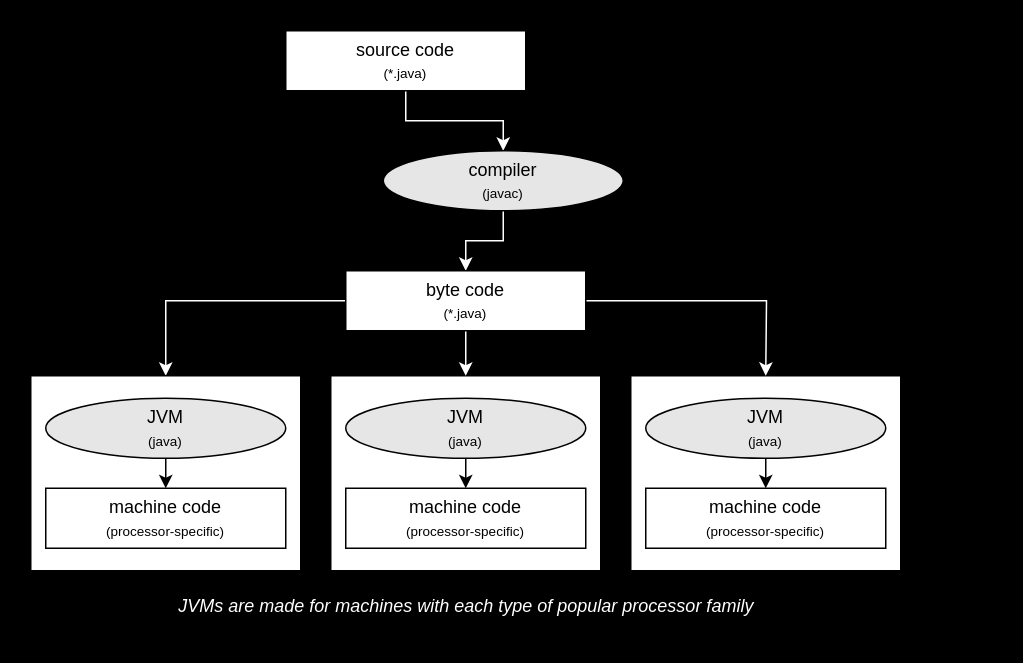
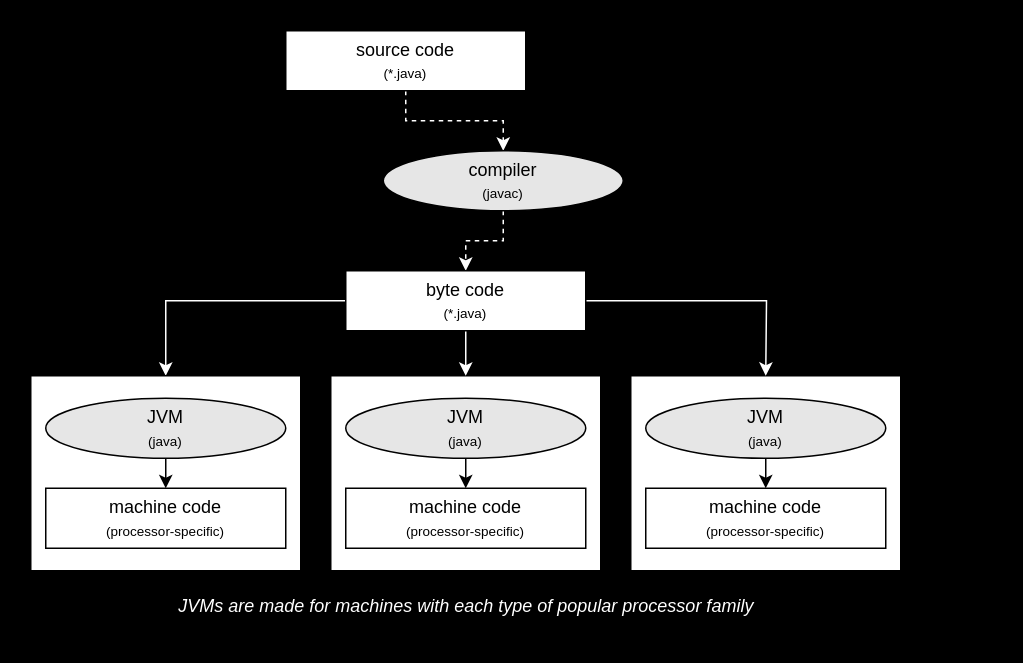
edge "source code (*.java)" -> "compiler (javac)": style solid -> dashed
edge "compiler (javac)" -> "byte code (*.java)": style solid -> dashed
